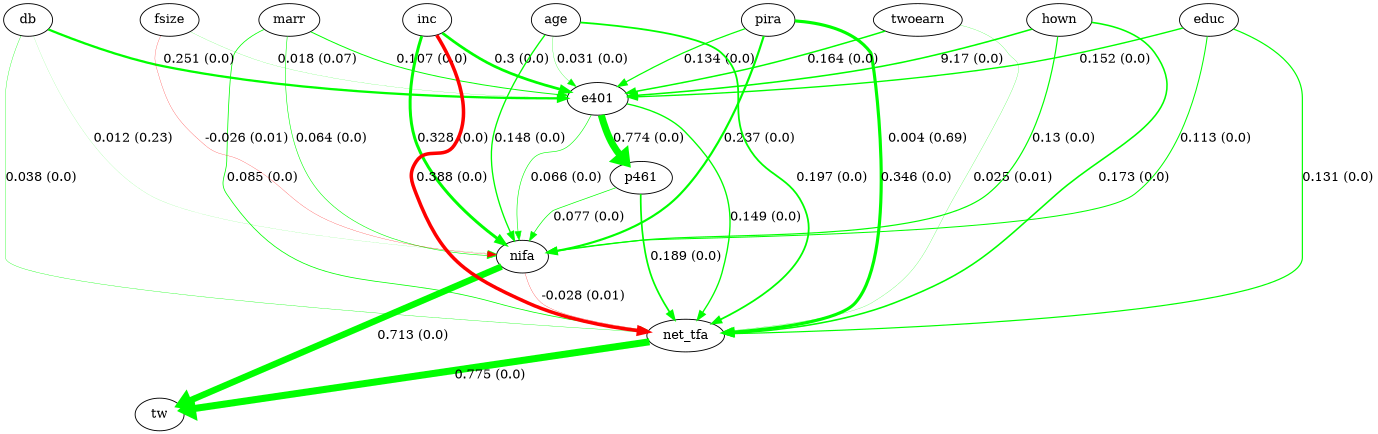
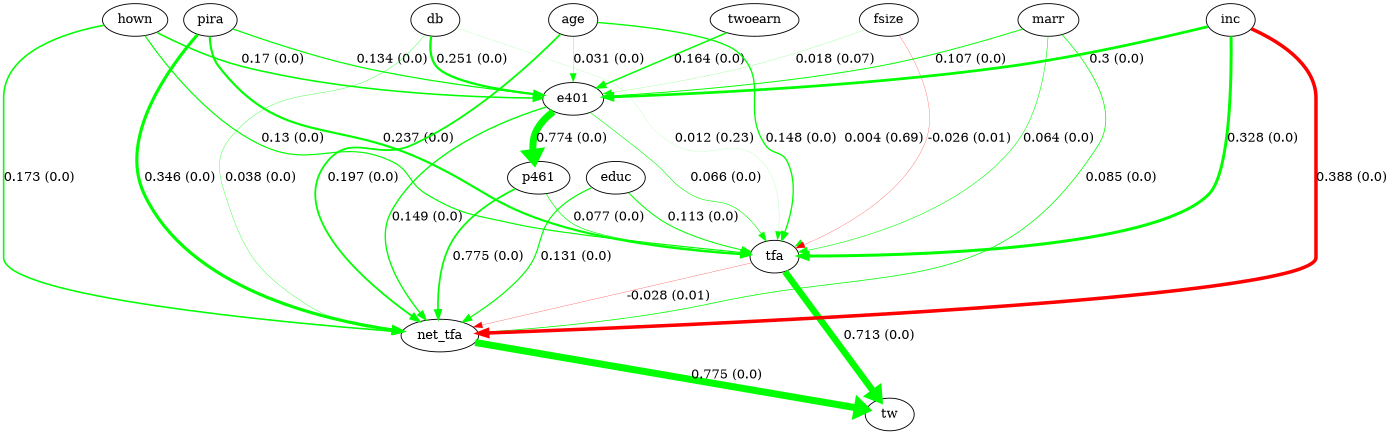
edge "hown" -> "e401": label "9.17 (0.0)" -> "0.17 (0.0)"
edge "educ" -> "e401": removed, label "0.152 (0.0)"
edge "twoearn" -> "net_tfa": removed, label "0.025 (0.01)"
node "nifa": label "nifa" -> "tfa"
edge "p461" -> "net_tfa": label "0.189 (0.0)" -> "0.775 (0.0)"
